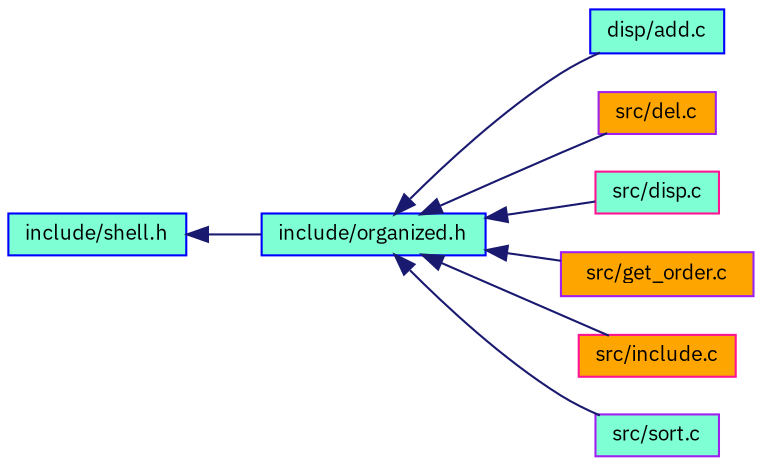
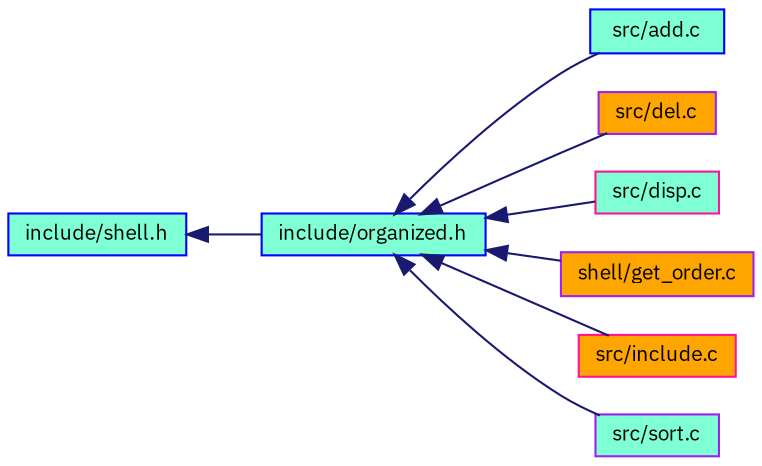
node "disp/add.c": label "disp/add.c" -> "src/add.c"
node "src/get_order.c": label "src/get_order.c" -> "shell/get_order.c"
